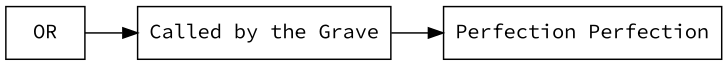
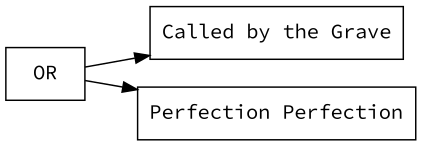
edge "Called by the Grave" -> "Perfection Perfection": now "OR" -> "Perfection Perfection"
